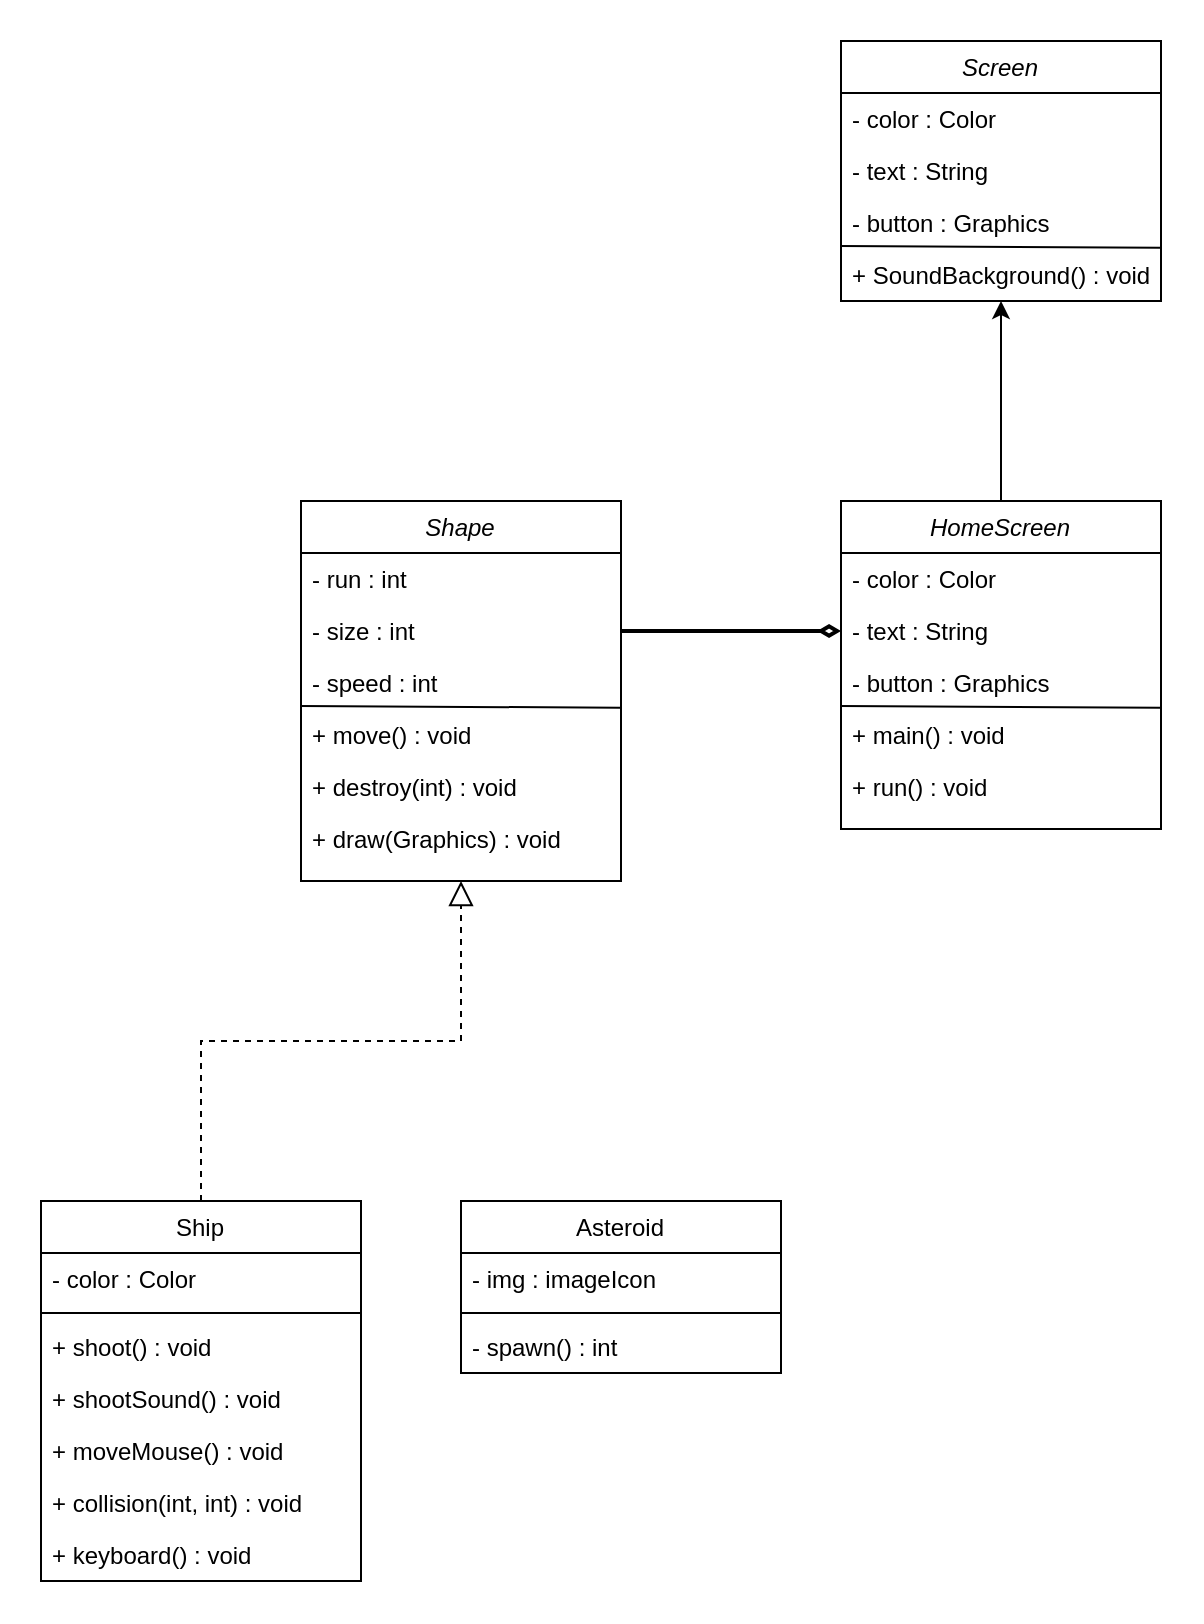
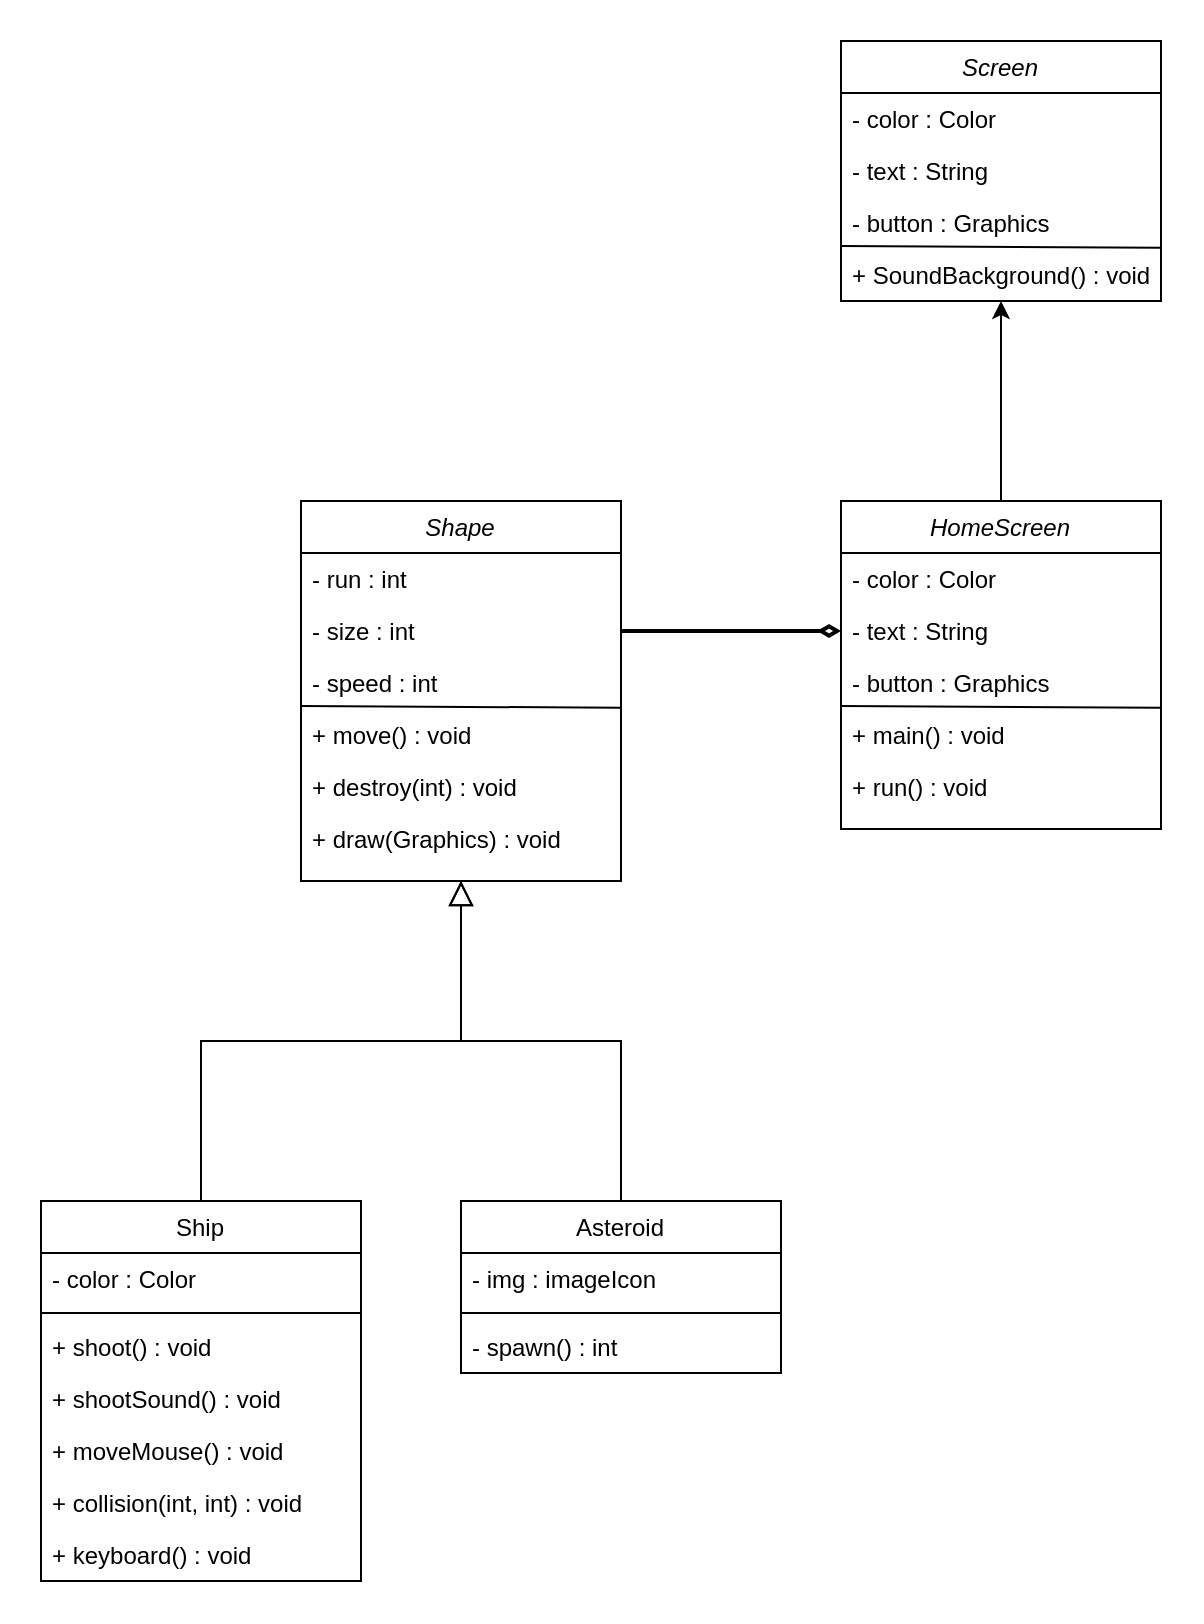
edge "Ship" -> "Shape": style dashed -> solid
edge "Asteroid" -> "Shape": added
